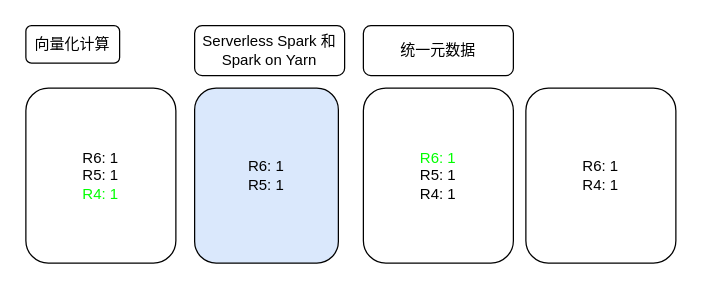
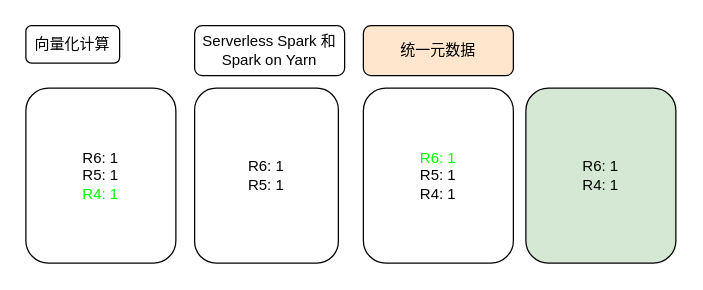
node "统一元数据": fillcolor #ffffff -> #ffe6cc
node "R6: 1 R5: 1": fillcolor #dae8fc -> #ffffff
node "R6: 1 R4: 1": fillcolor #ffffff -> #d5e8d4
